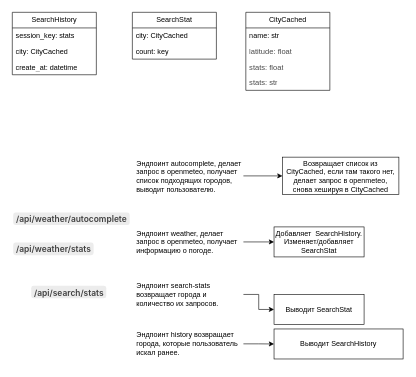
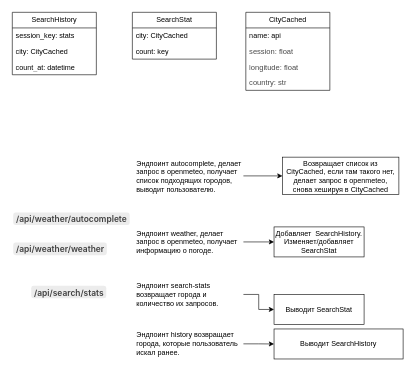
node "name: str": label "name: str" -> "name: api"
node "latitude: float": label "latitude: float" -> "session: float"
node "create_at: datetime": label "create_at: datetime" -> "count_at: datetime"
node "stats: float": label "stats: float" -> "longitude: float"
node "stats: str": label "stats: str" -> "country: str"
node "/api/weather/stats": label "/api/weather/stats" -> "/api/weather/weather"
